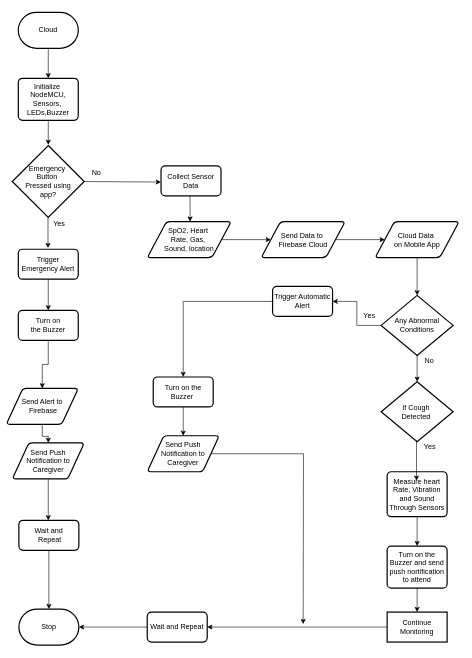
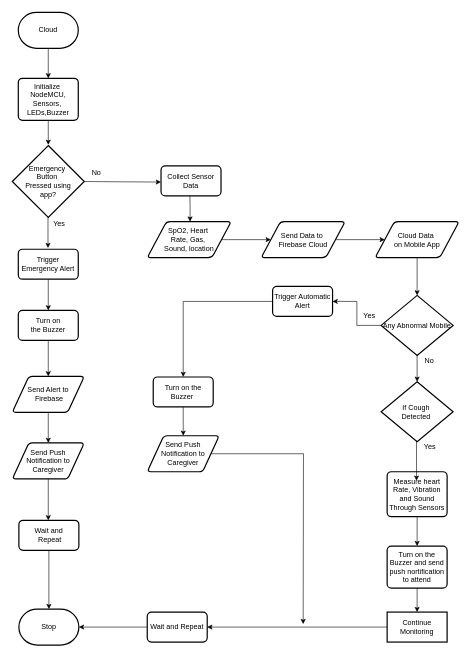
node "Any Abnormal Conditions": label "Any Abnormal Conditions" -> "Any Abnormal Mobile"
node "Send Alert to Firebase": moved (42, 407) -> (48, 395)
